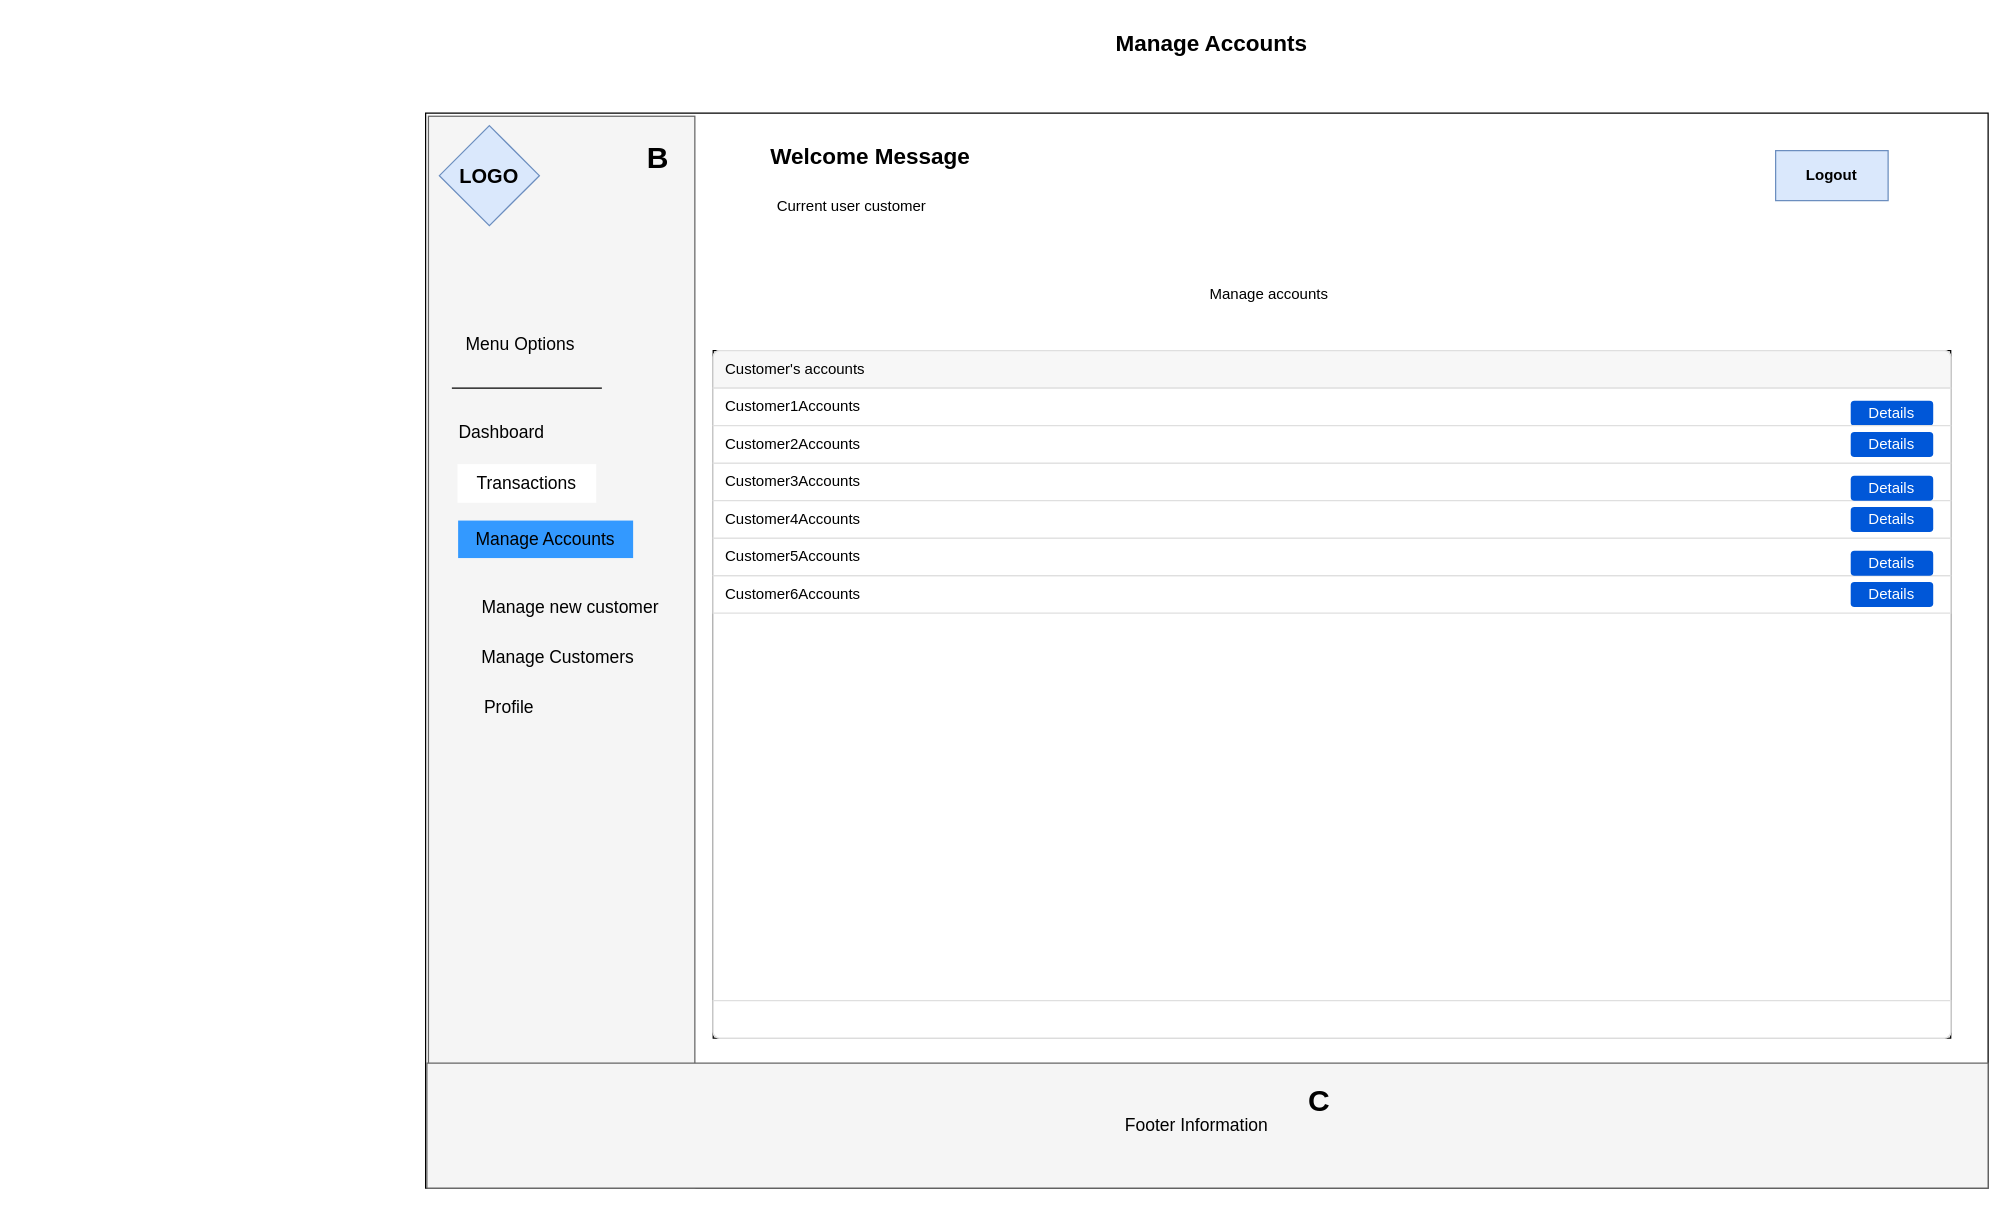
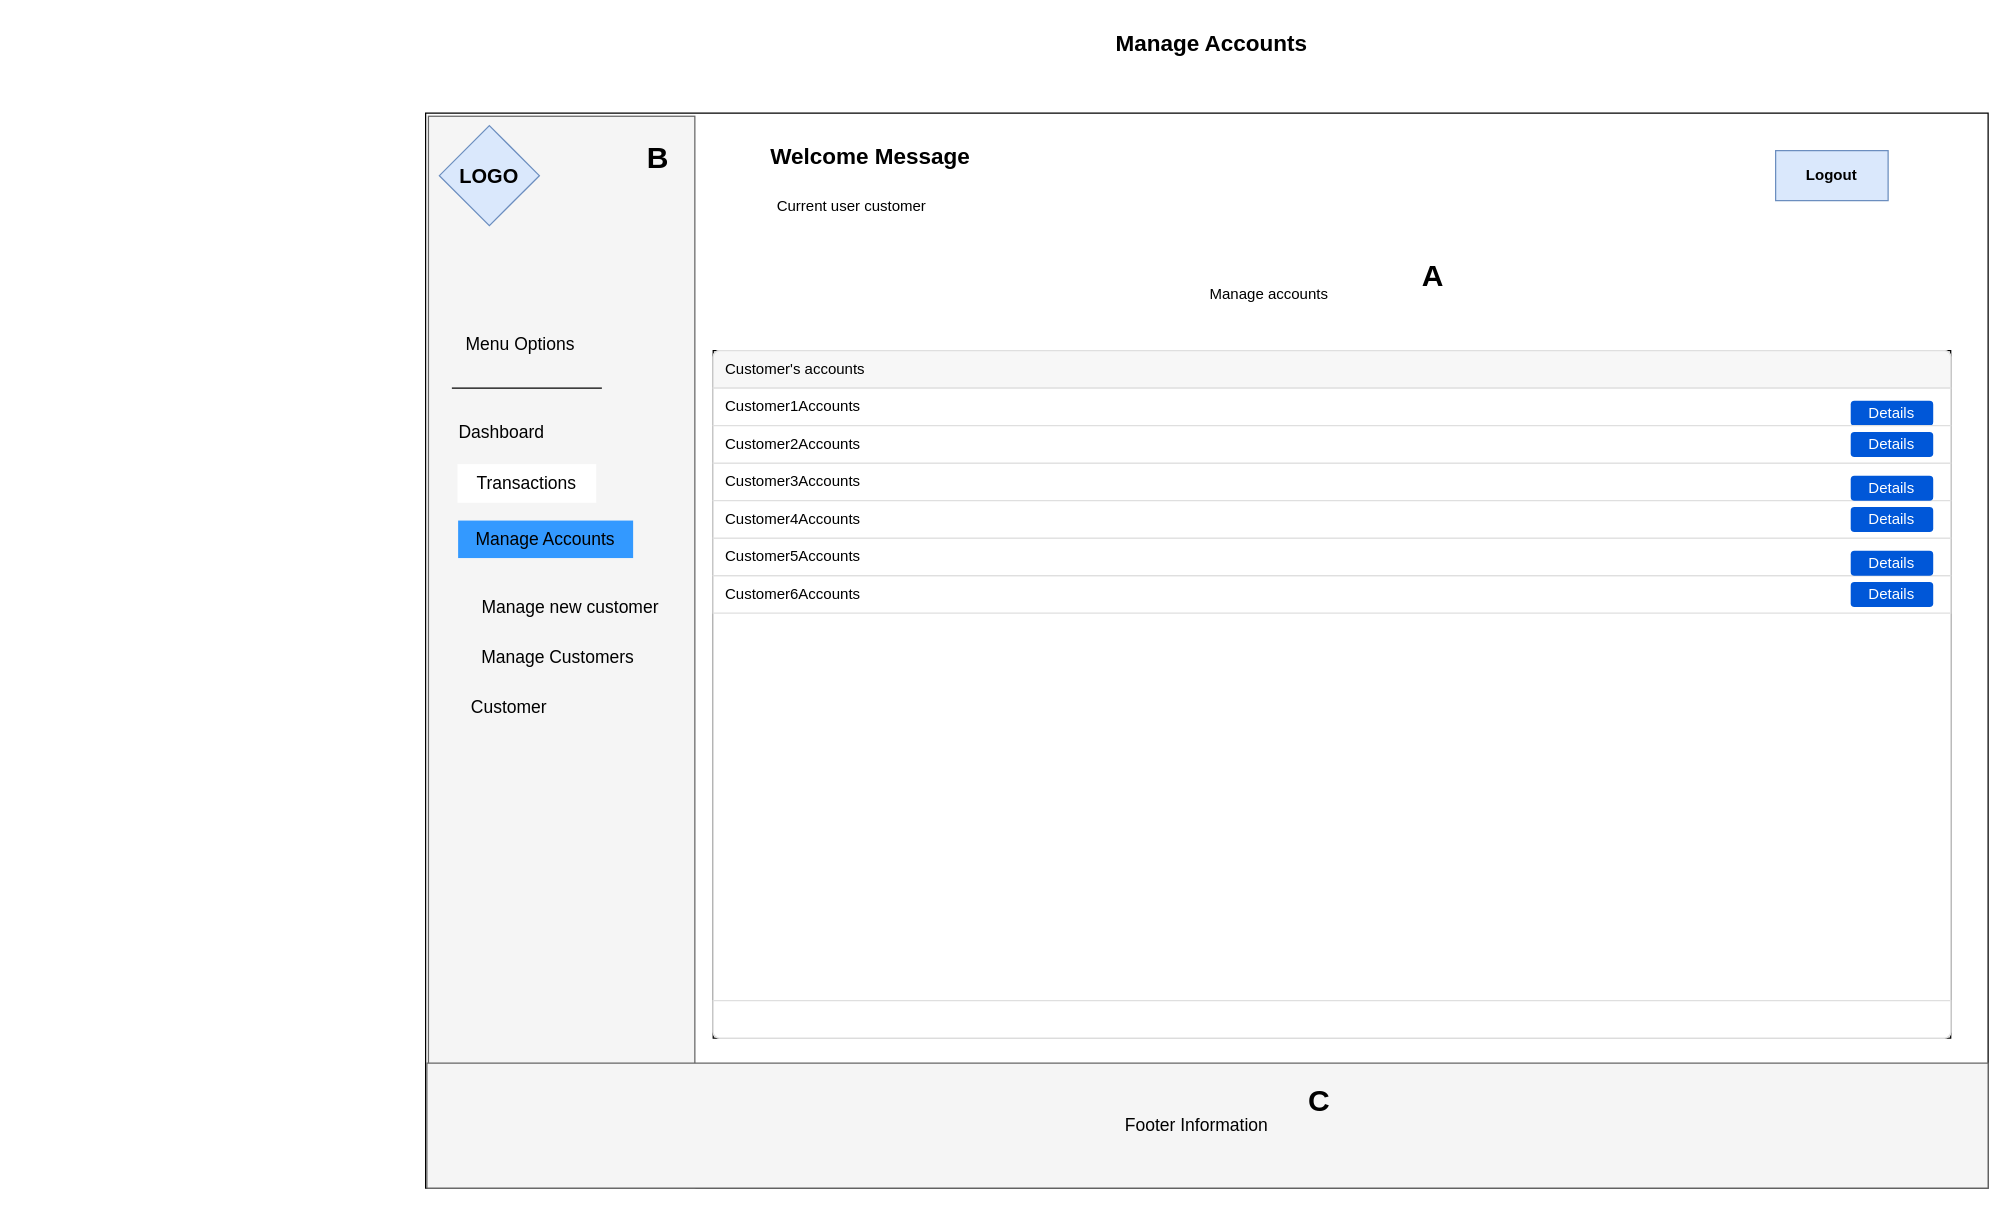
node "A": added
node "Profile": label "Profile" -> "Customer"
